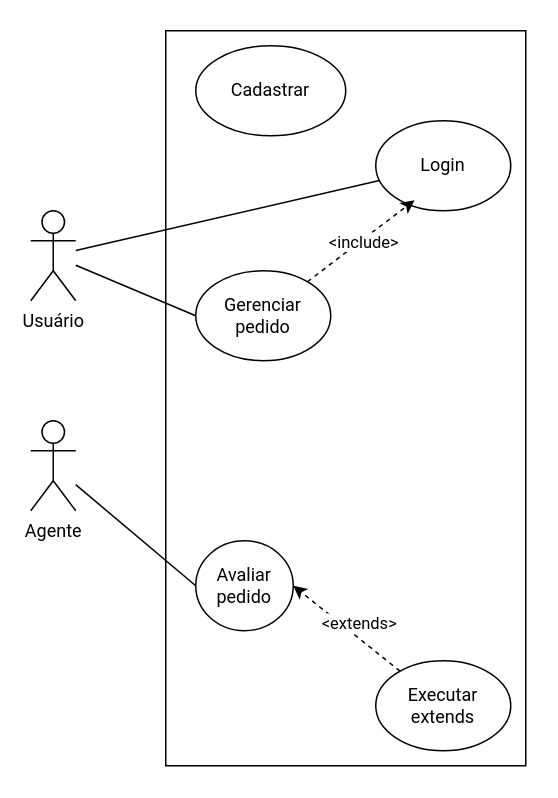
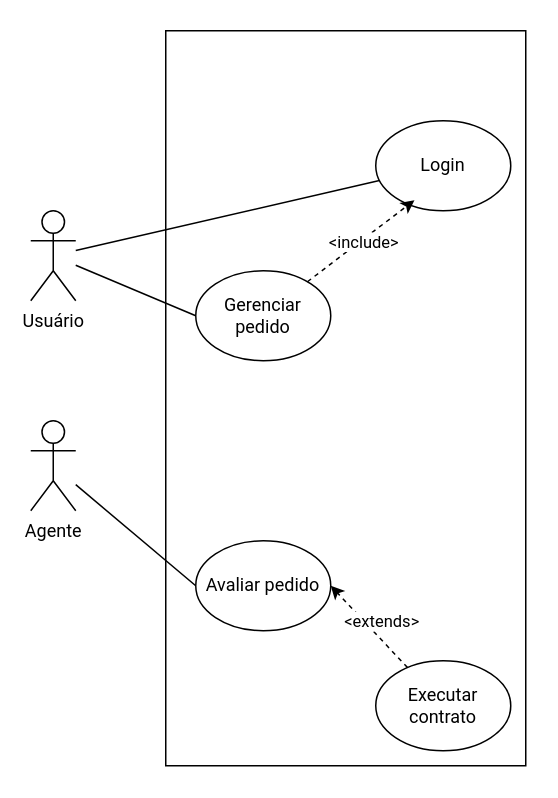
node "Cadastrar": removed
node "Avaliar pedido": size 98x90 -> 135x90
node "Executar extends": label "Executar extends" -> "Executar contrato"
